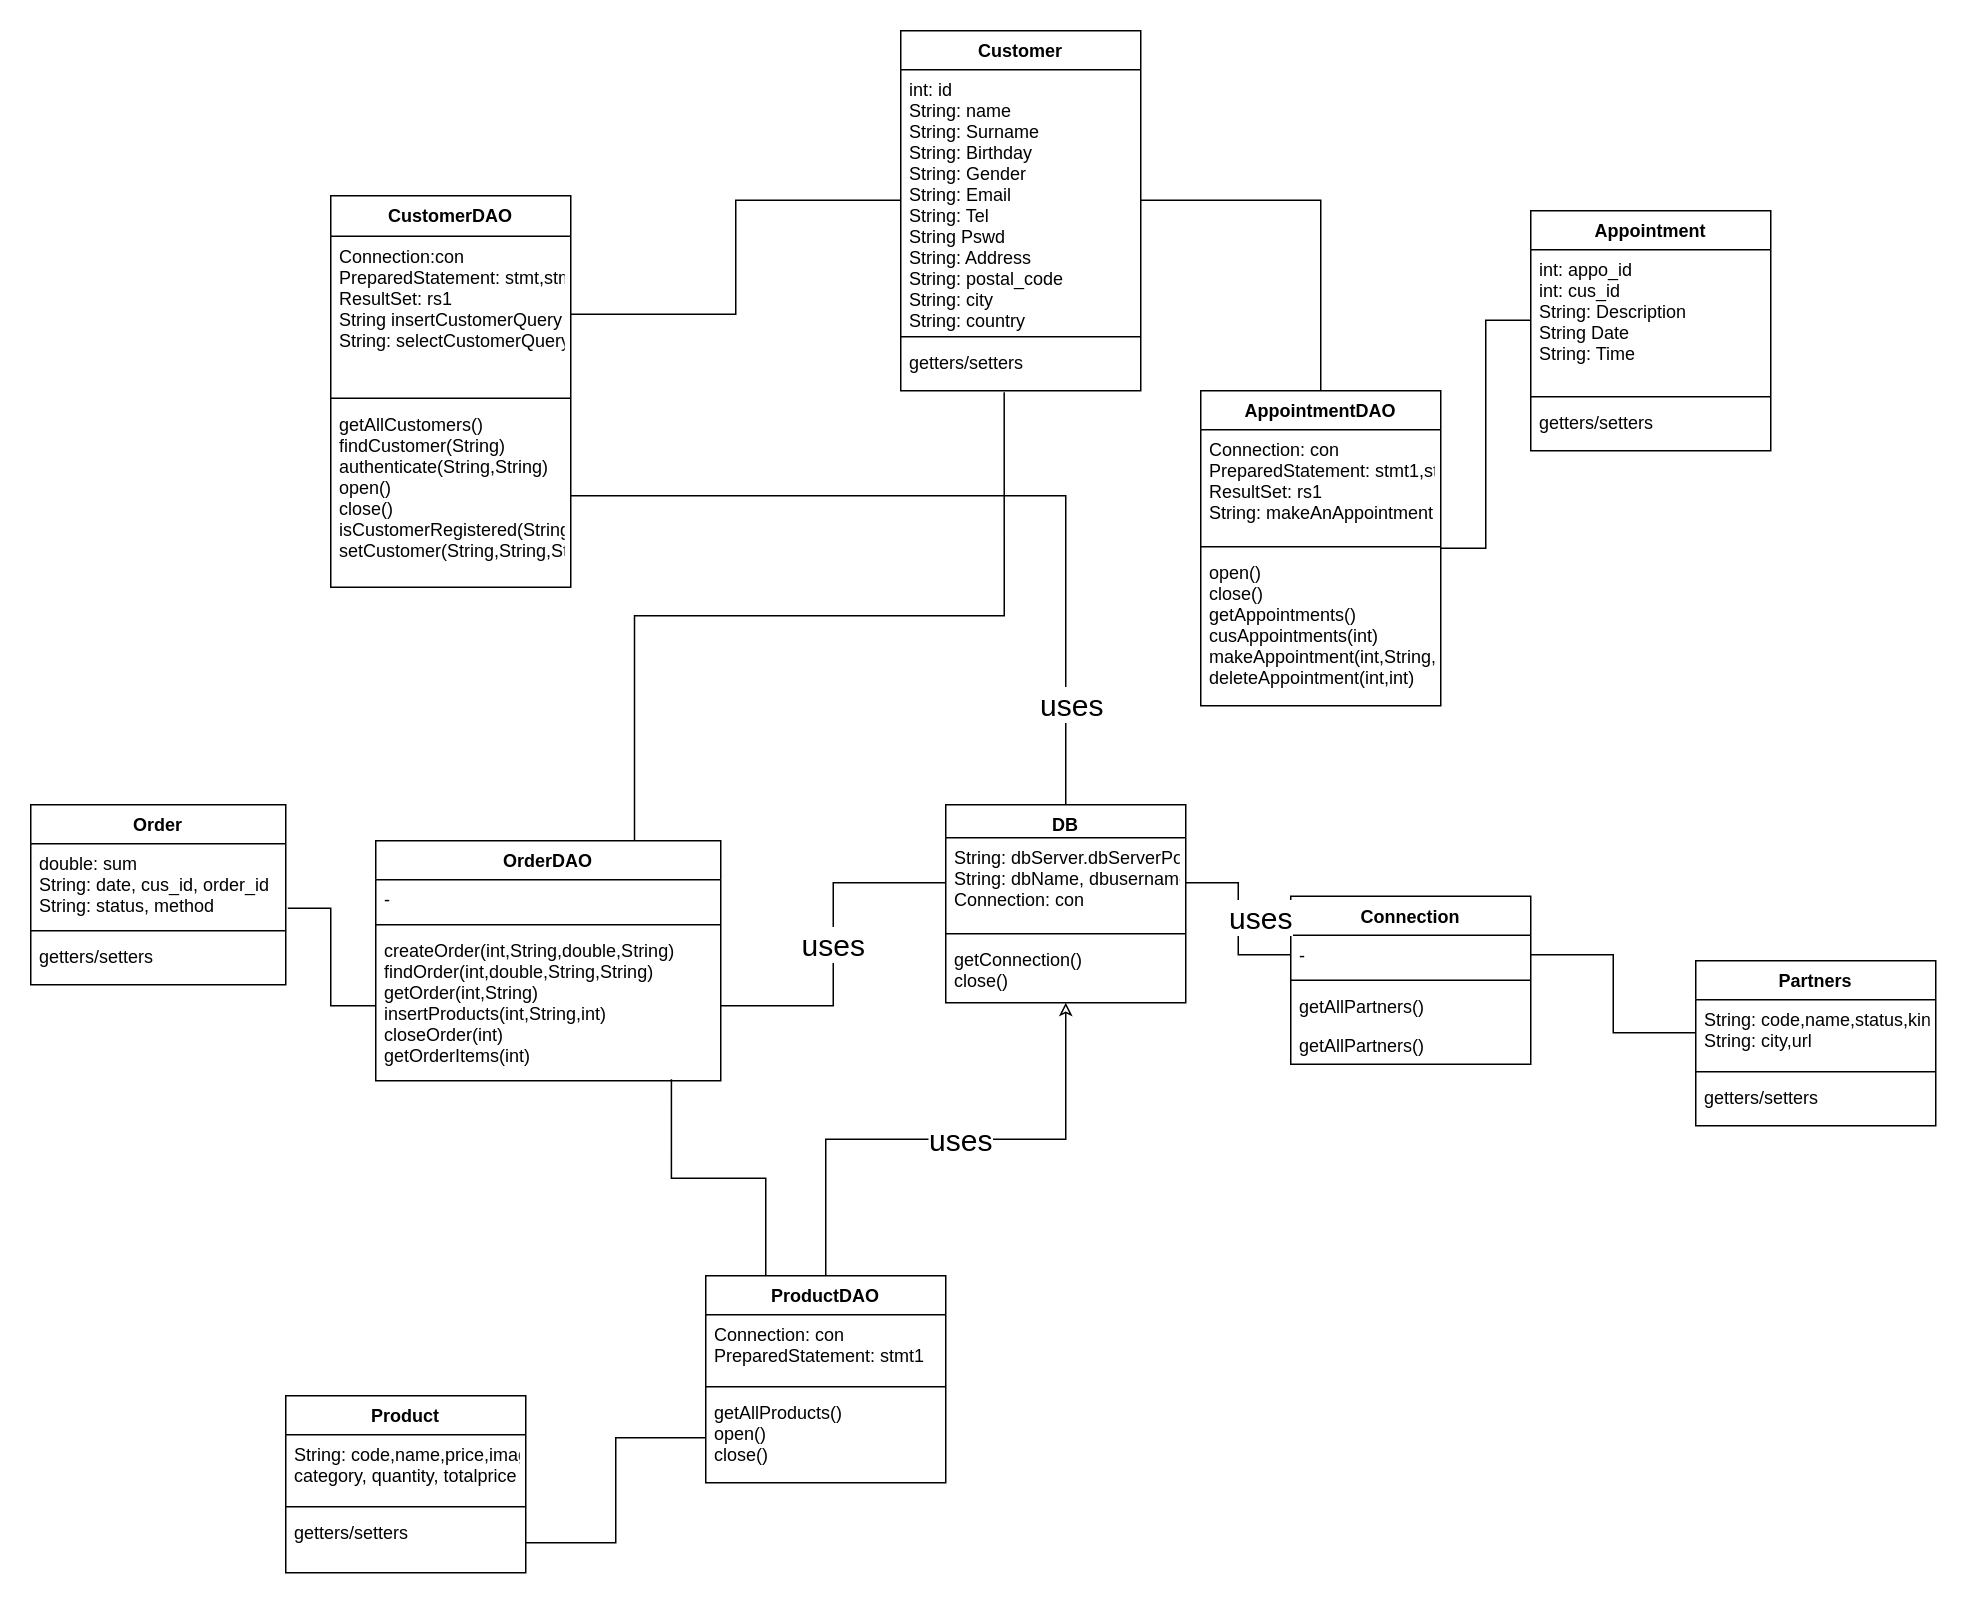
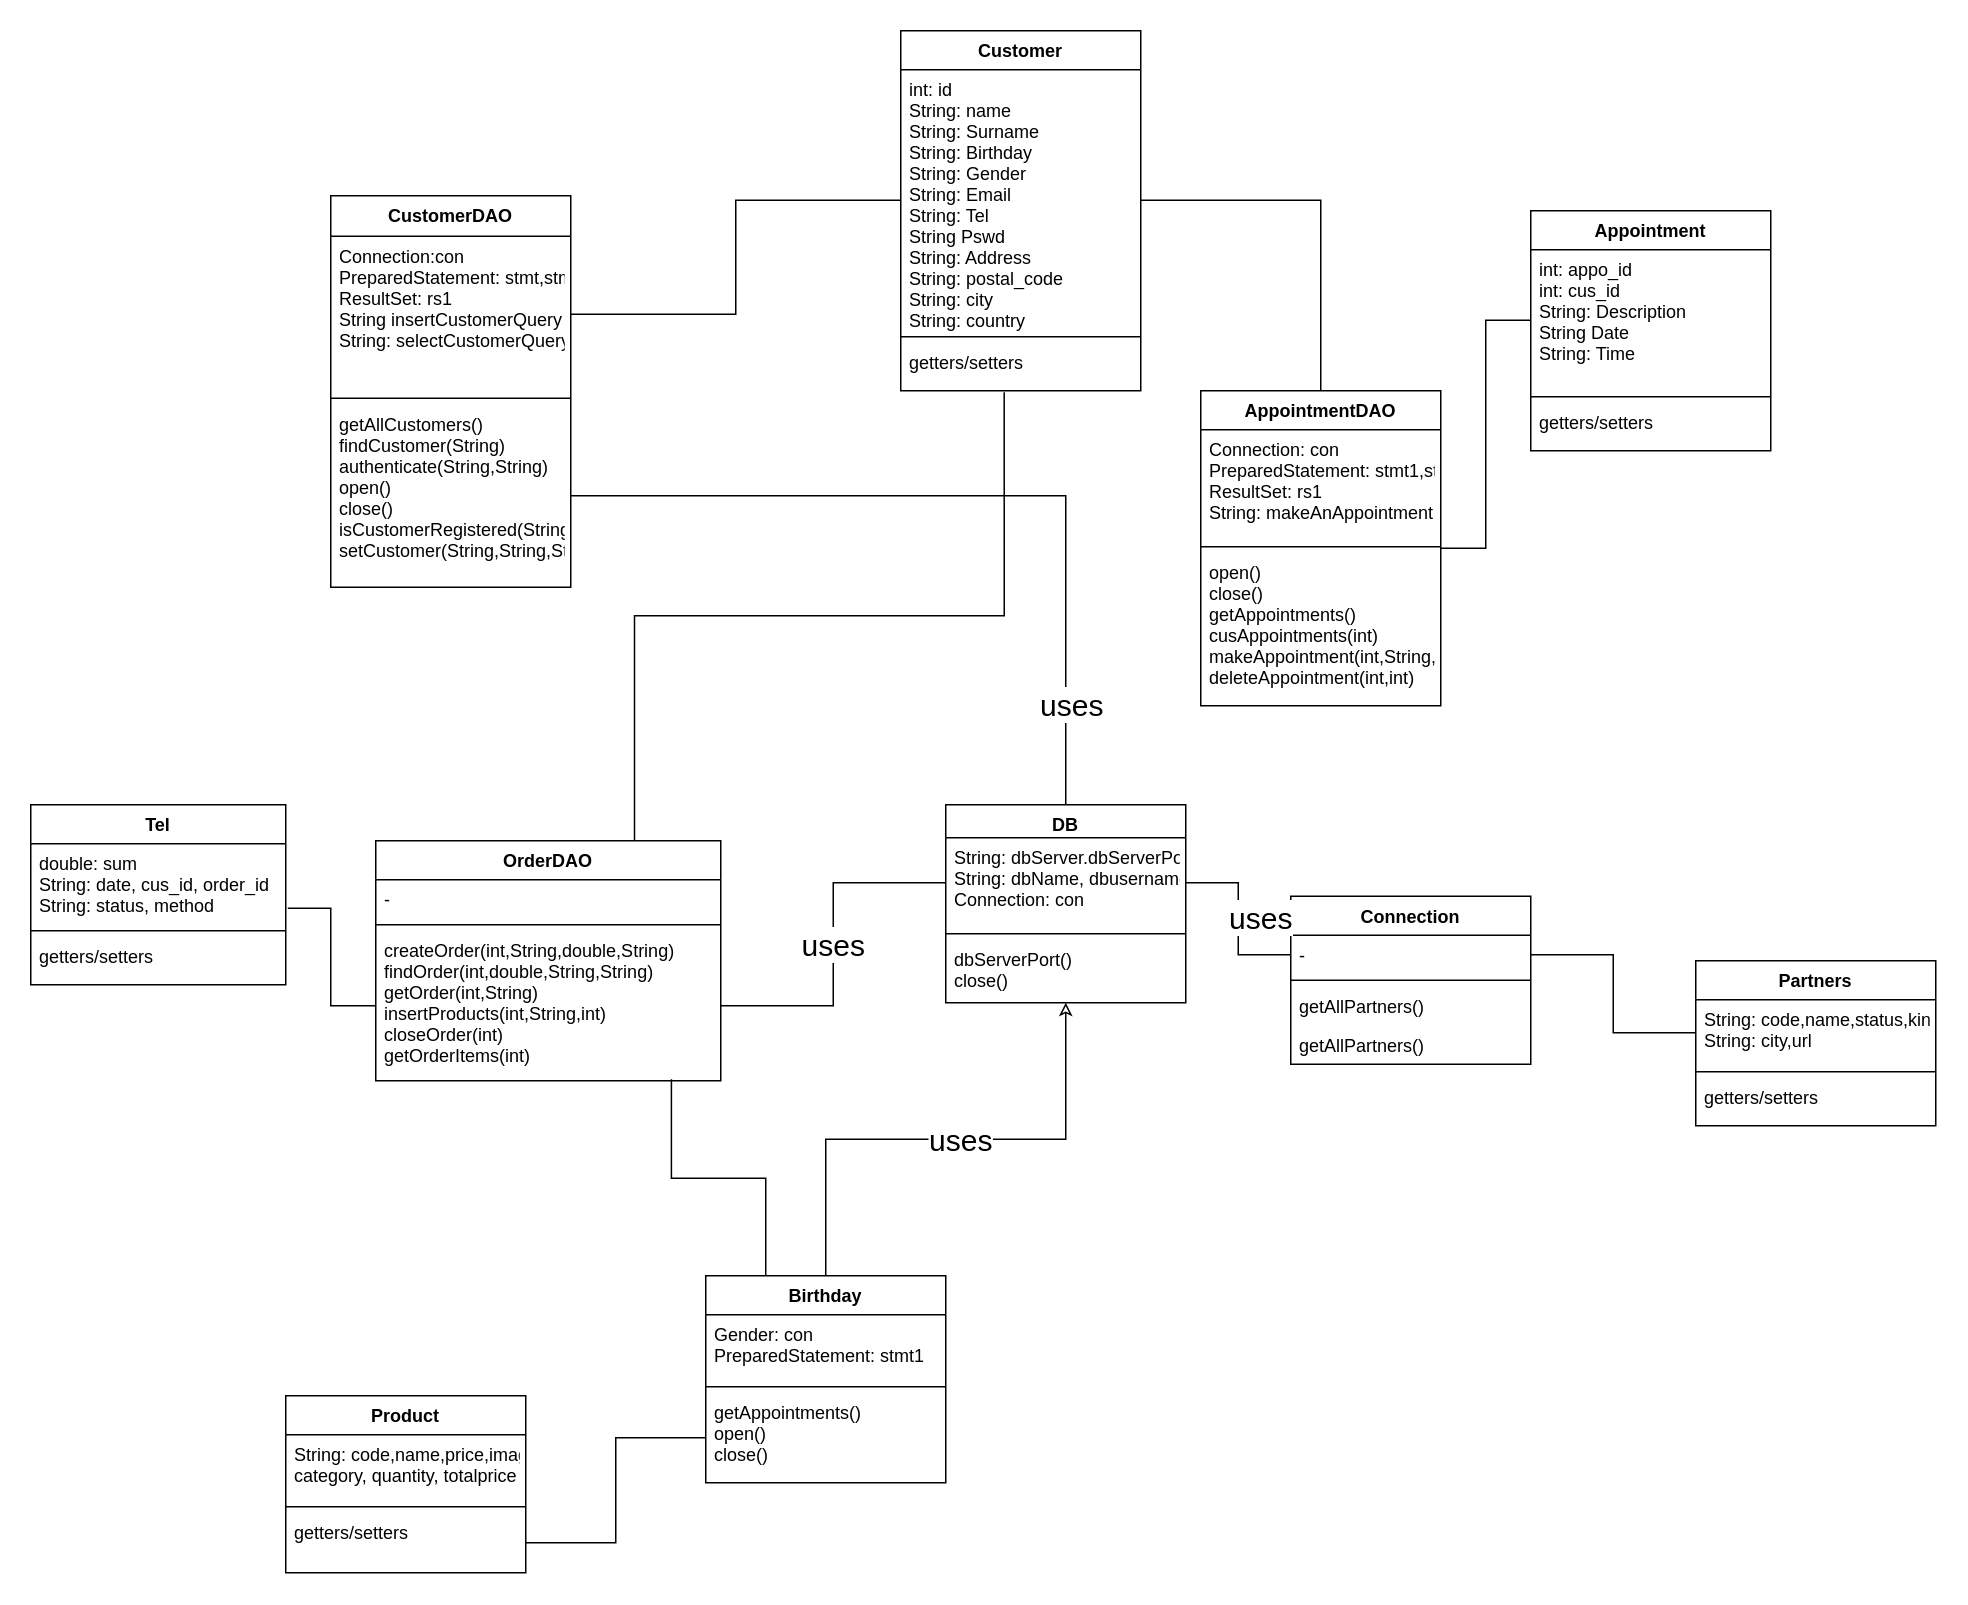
node "Order": label "Order" -> "Tel"
node "getConnection() close()": label "getConnection() close()" -> "dbServerPort() close()"
node "ProductDAO": label "ProductDAO" -> "Birthday"
node "Connection: con PreparedStatement: stmt1": label "Connection: con PreparedStatement: stmt1" -> "Gender: con PreparedStatement: stmt1"
node "getAllProducts() open() close()": label "getAllProducts() open() close()" -> "getAppointments() open() close()"
